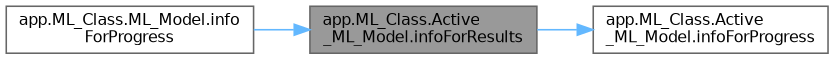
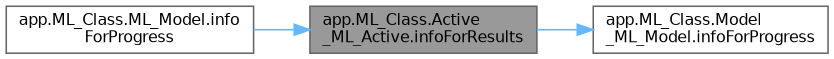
node "app.ML_Class.Active _ML_Model.infoForResults": label "app.ML_Class.Active _ML_Model.infoForResults" -> "app.ML_Class.Active _ML_Active.infoForResults"
node "app.ML_Class.Active _ML_Model.infoForProgress": label "app.ML_Class.Active _ML_Model.infoForProgress" -> "app.ML_Class.Model _ML_Model.infoForProgress"
